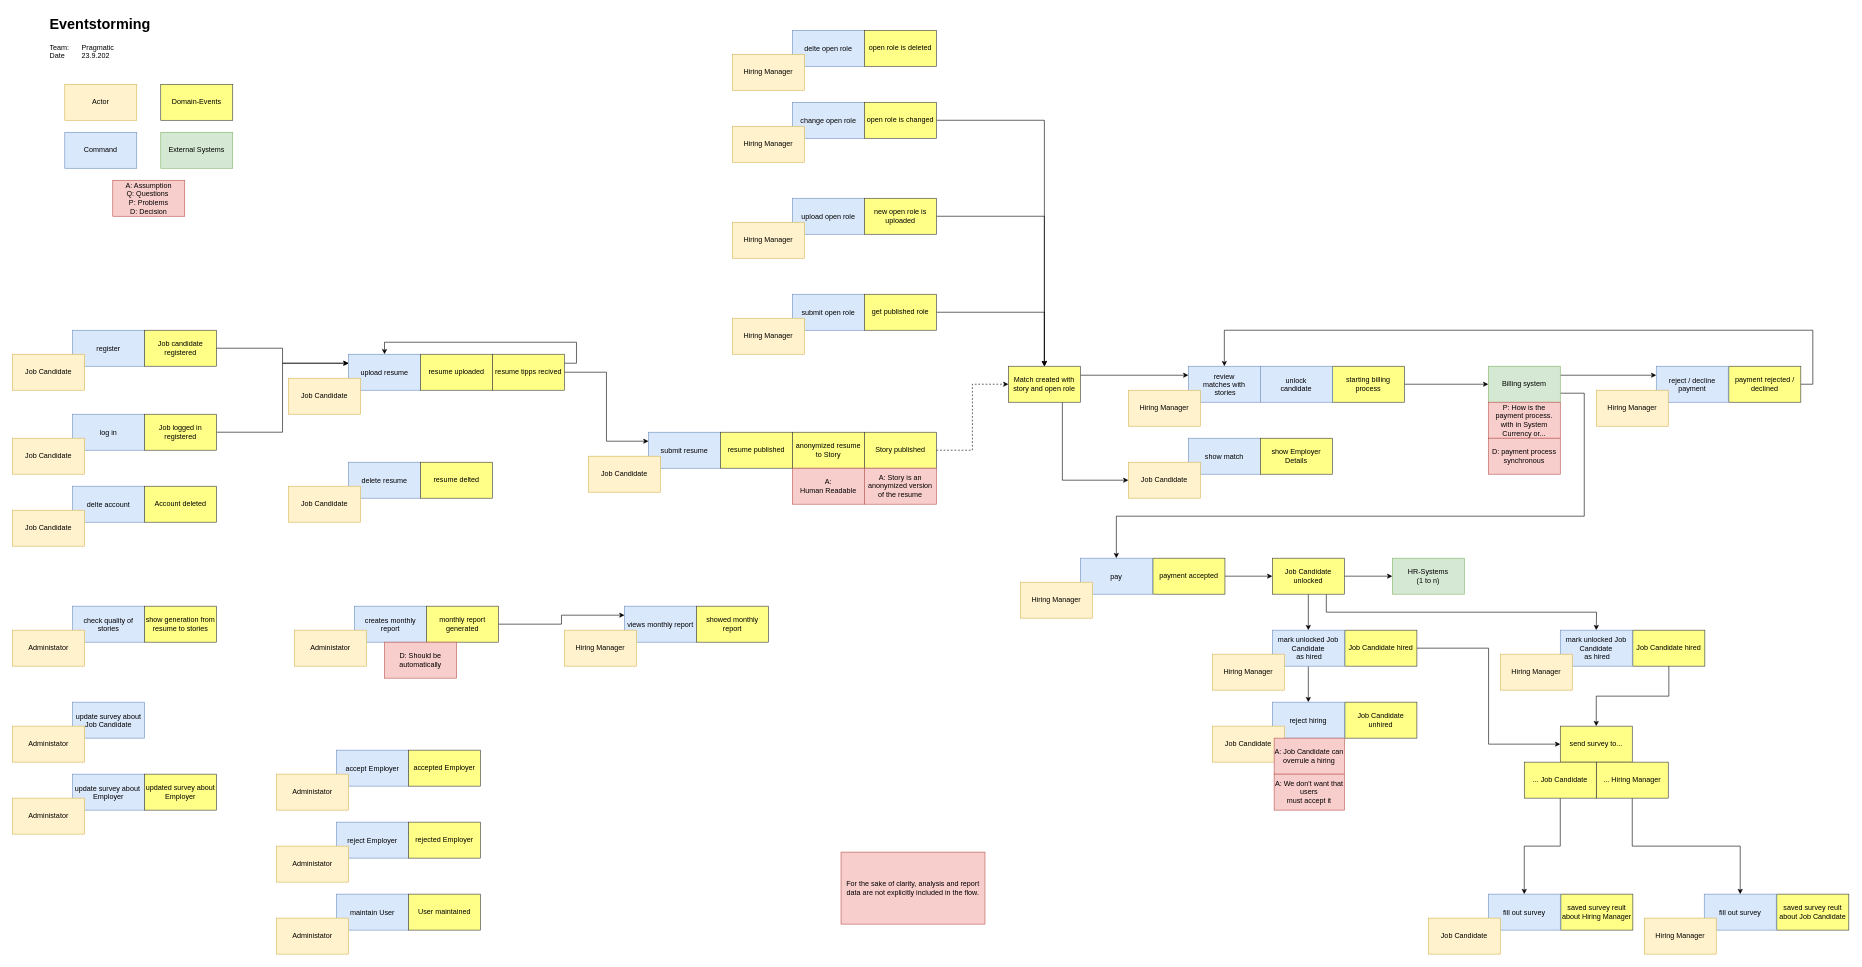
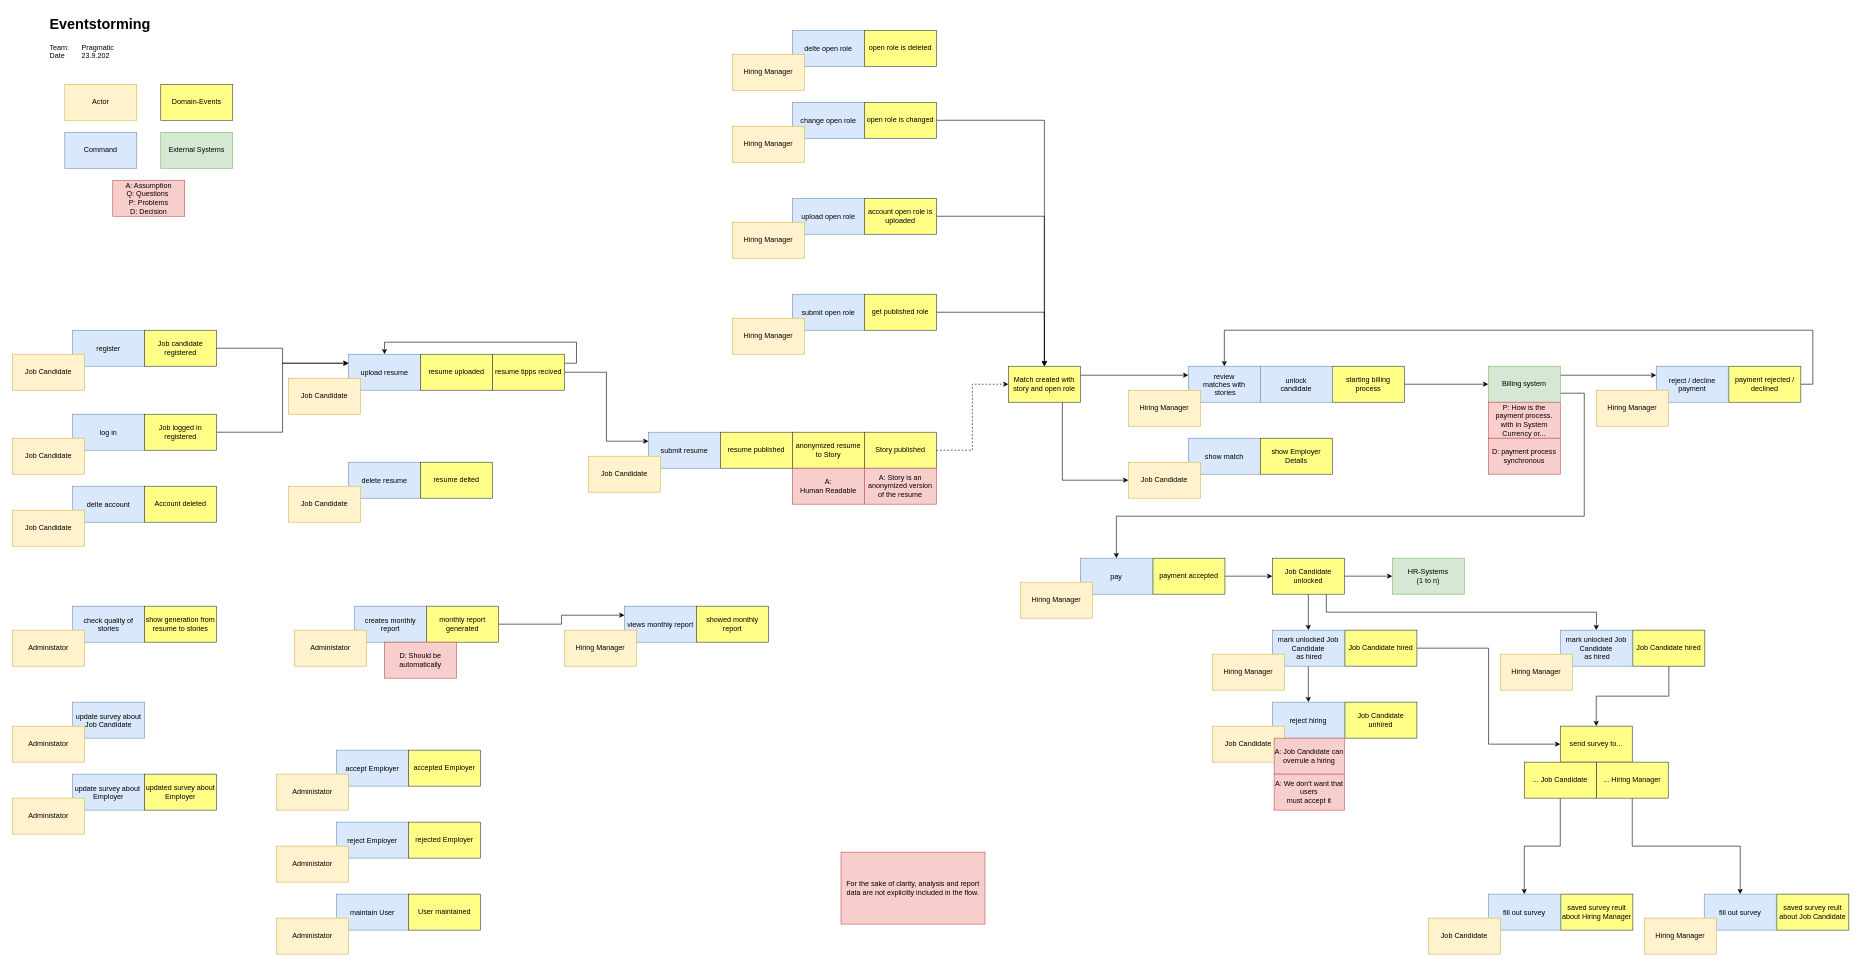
node "new open role is uploaded": label "new open role is uploaded" -> "account open role is uploaded"
